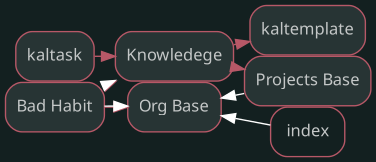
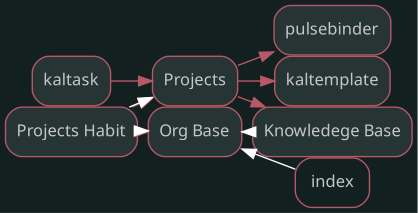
node "pulsebinder": added
node "Knowledege": label "Knowledege" -> "Projects"
node "Projects Base": label "Projects Base" -> "Knowledege Base"
node "Bad Habit": label "Bad Habit" -> "Projects Habit"
